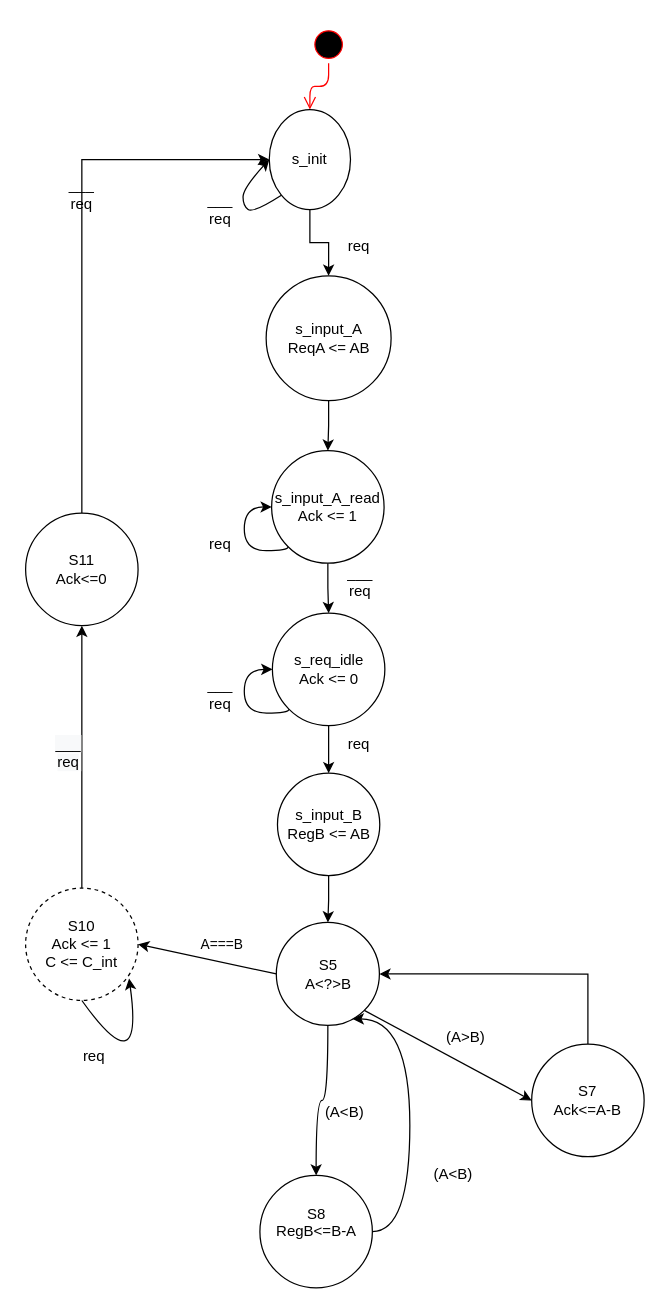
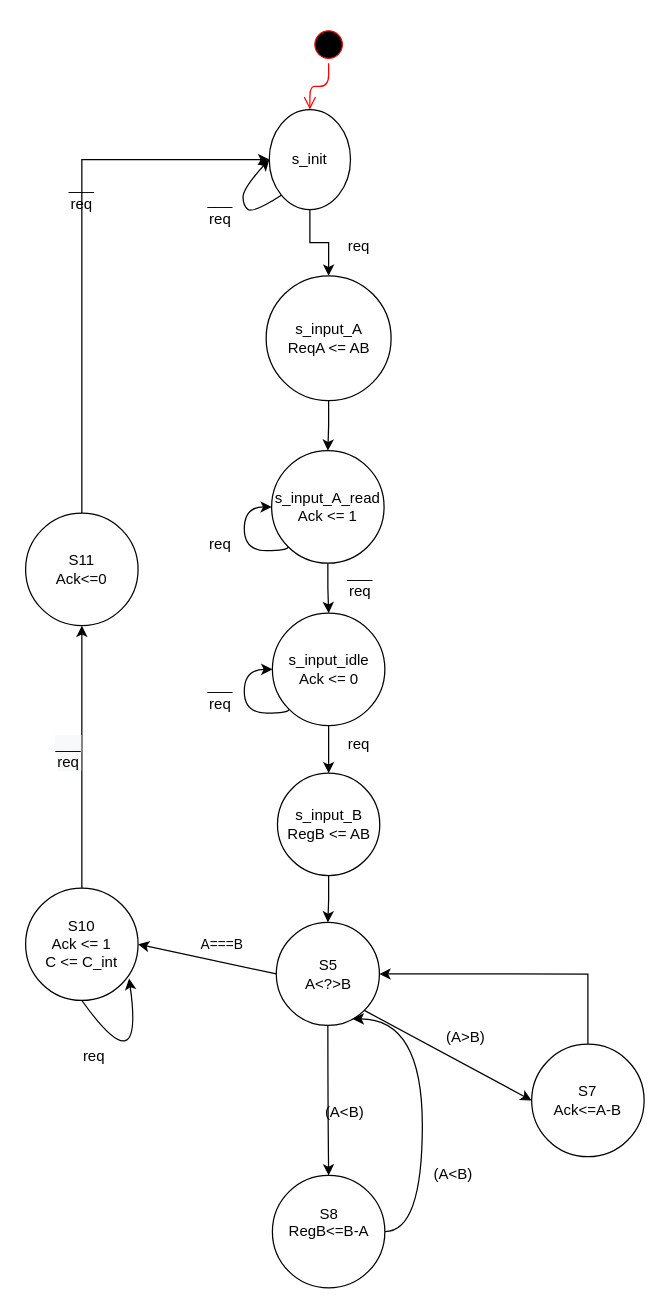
node "s_req_idle Ack <= 0": label "s_req_idle Ack <= 0" -> "s_input_idle Ack <= 0"
node "S10 Ack <= 1 C <= C_int": style dashed -> solid
node "S8 RegB<=B-A": moved (316, 1232) -> (329, 1232)
